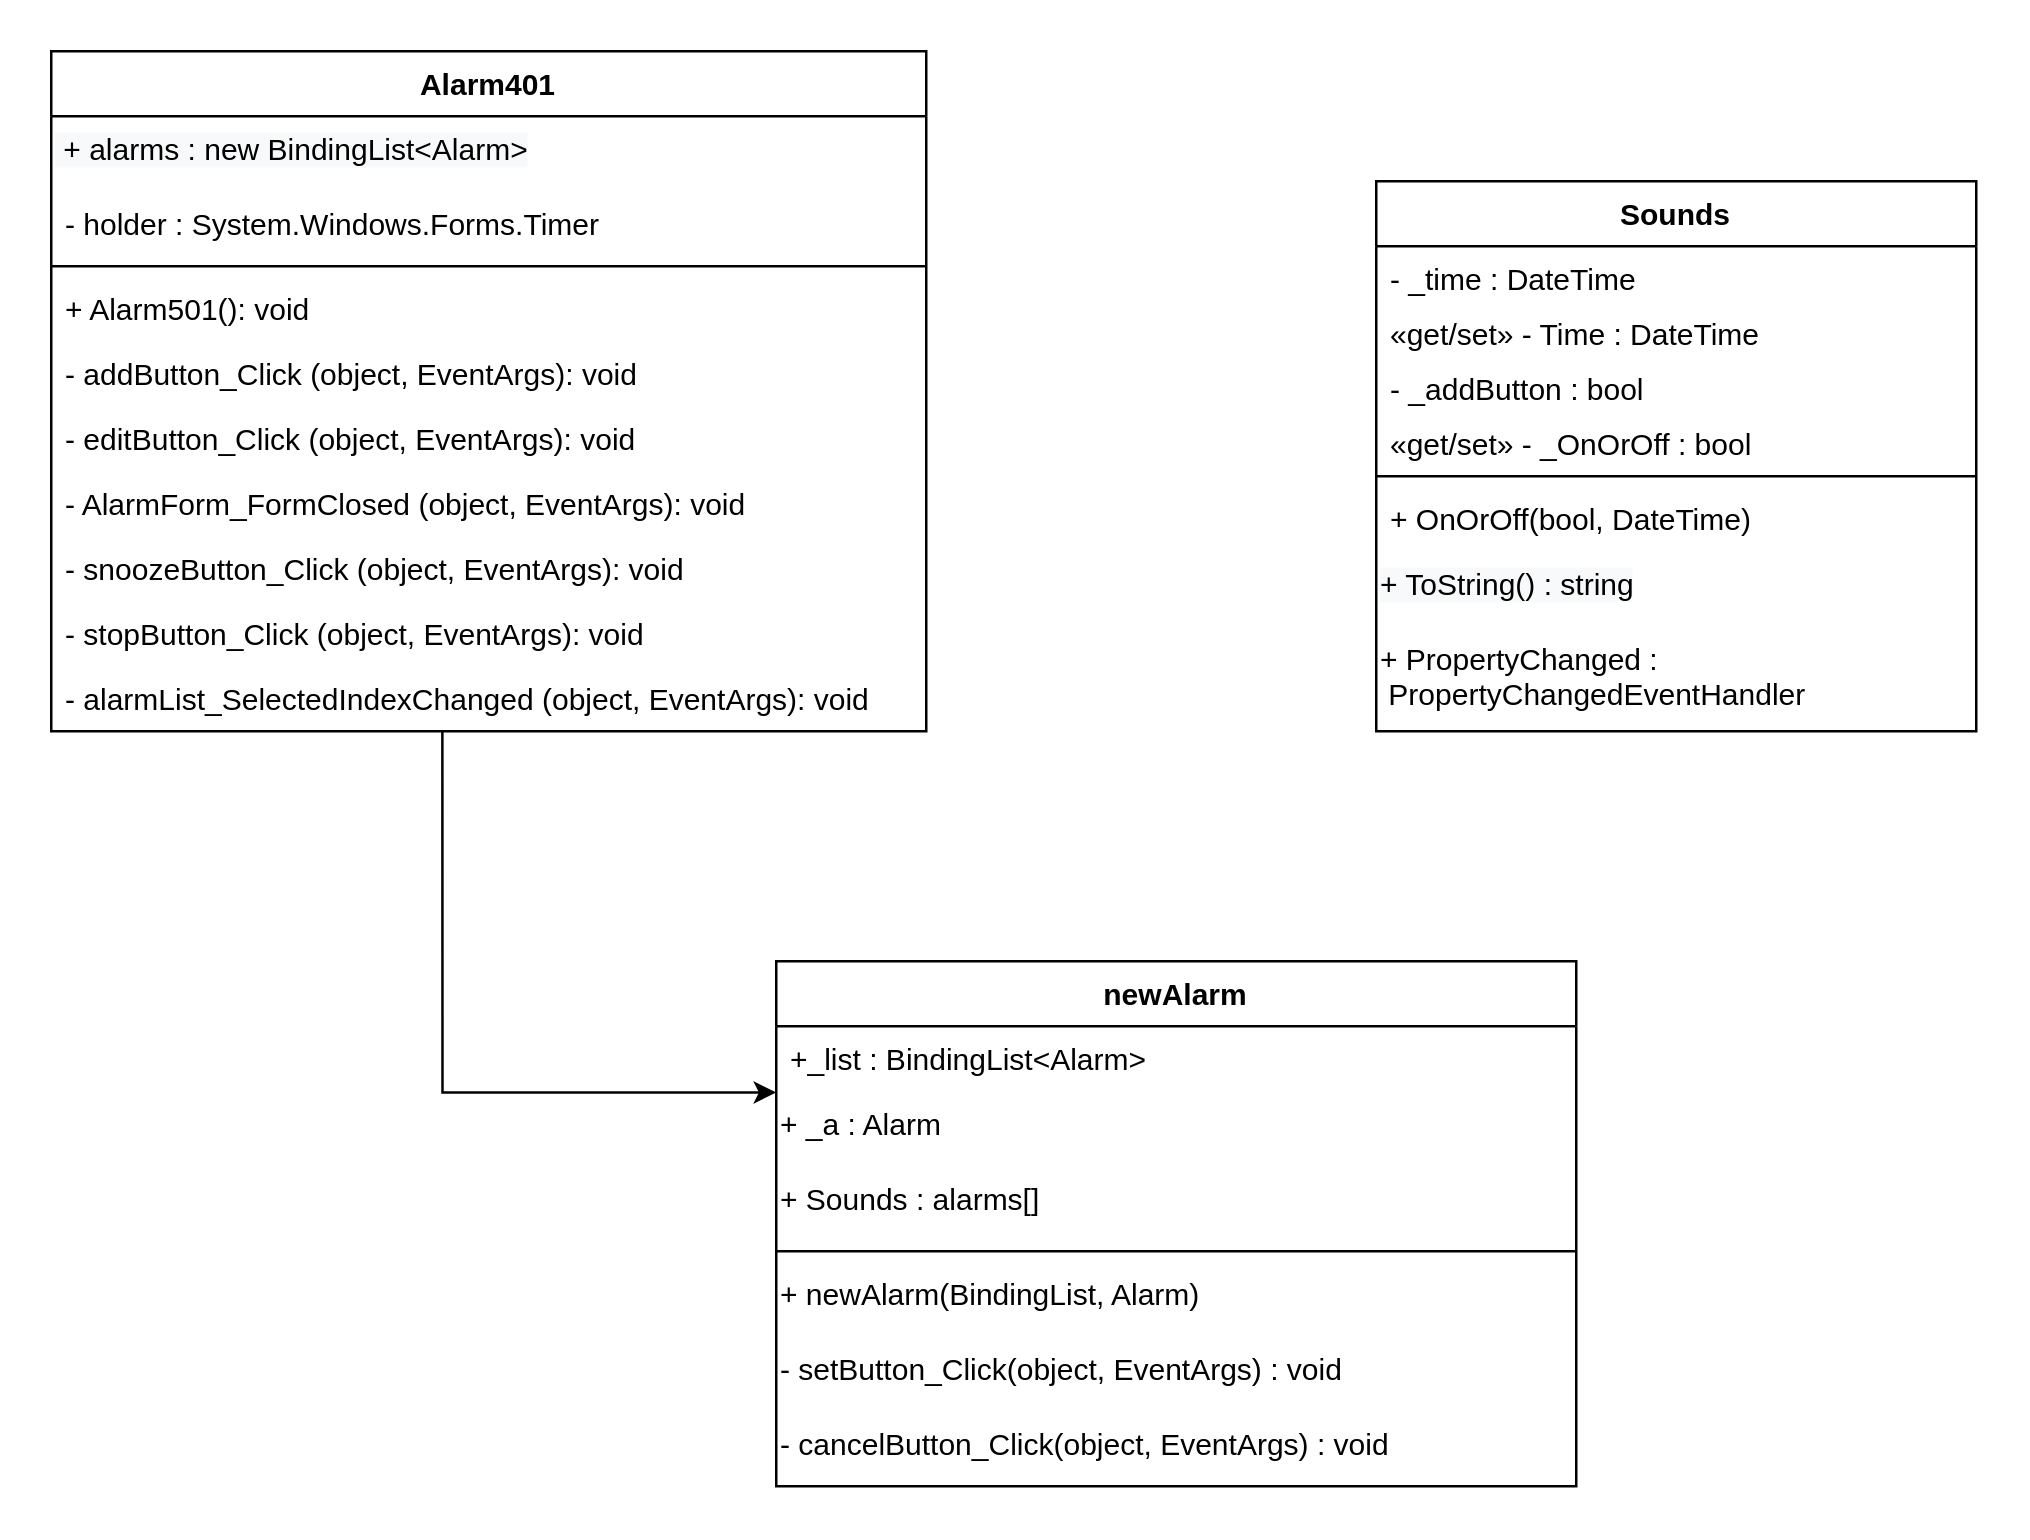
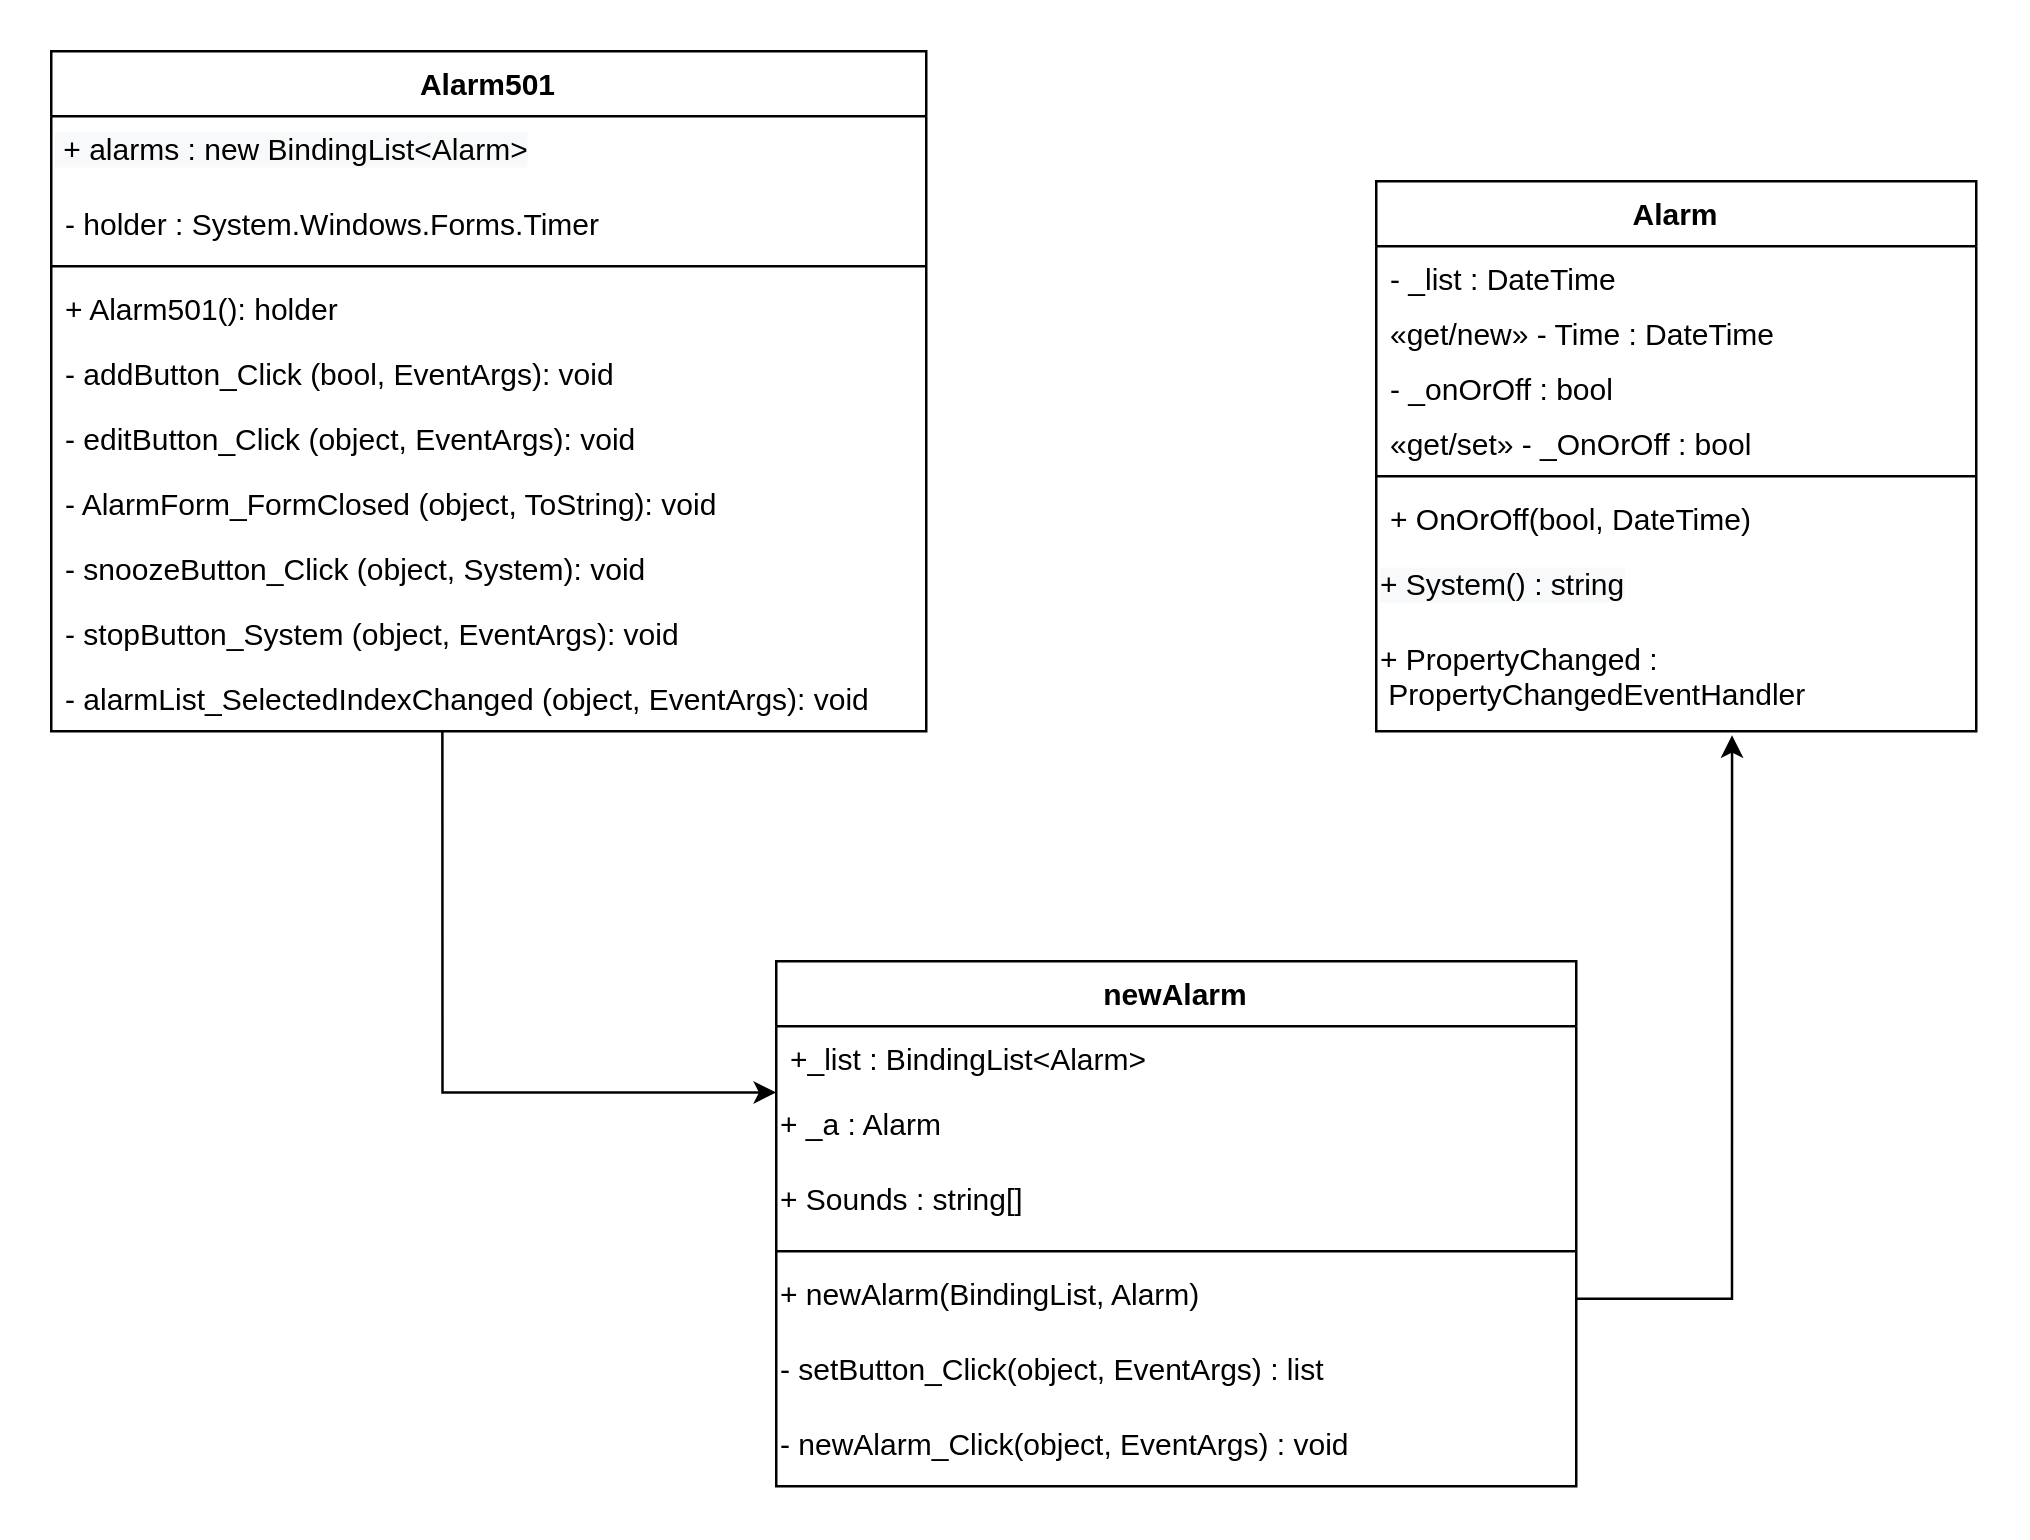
node "Alarm401": label "Alarm401" -> "Alarm501"
node "Sounds": label "Sounds" -> "Alarm"
node "- _time : DateTime": label "- _time : DateTime" -> "- _list : DateTime"
node "+ Alarm501(): void": label "+ Alarm501(): void" -> "+ Alarm501(): holder"
node "«get/set» - Time : DateTime": label "«get/set» - Time : DateTime" -> "«get/new» - Time : DateTime"
node "- addButton_Click (object, EventArgs): void": label "- addButton_Click (object, EventArgs): void" -> "- addButton_Click (bool, EventArgs): void"
node "- _addButton : bool": label "- _addButton : bool" -> "- _onOrOff : bool"
node "- AlarmForm_FormClosed (object, EventArgs): void": label "- AlarmForm_FormClosed (object, EventArgs): void" -> "- AlarmForm_FormClosed (object, ToString): void"
node "- snoozeButton_Click (object, EventArgs): void": label "- snoozeButton_Click (object, EventArgs): void" -> "- snoozeButton_Click (object, System): void"
node "+ ToString() : string": label "+ ToString() : string" -> "+ System() : string"
node "- stopButton_Click (object, EventArgs): void": label "- stopButton_Click (object, EventArgs): void" -> "- stopButton_System (object, EventArgs): void"
edge "+ newAlarm(BindingList, Alarm)" -> "+ PropertyChanged : PropertyChangedEventHandler": added
node "+ Sounds : alarms[]": label "+ Sounds : alarms[]" -> "+ Sounds : string[]"
node "- setButton_Click(object, EventArgs) : void": label "- setButton_Click(object, EventArgs) : void" -> "- setButton_Click(object, EventArgs) : list"
node "- cancelButton_Click(object, EventArgs) : void": label "- cancelButton_Click(object, EventArgs) : void" -> "- newAlarm_Click(object, EventArgs) : void"
